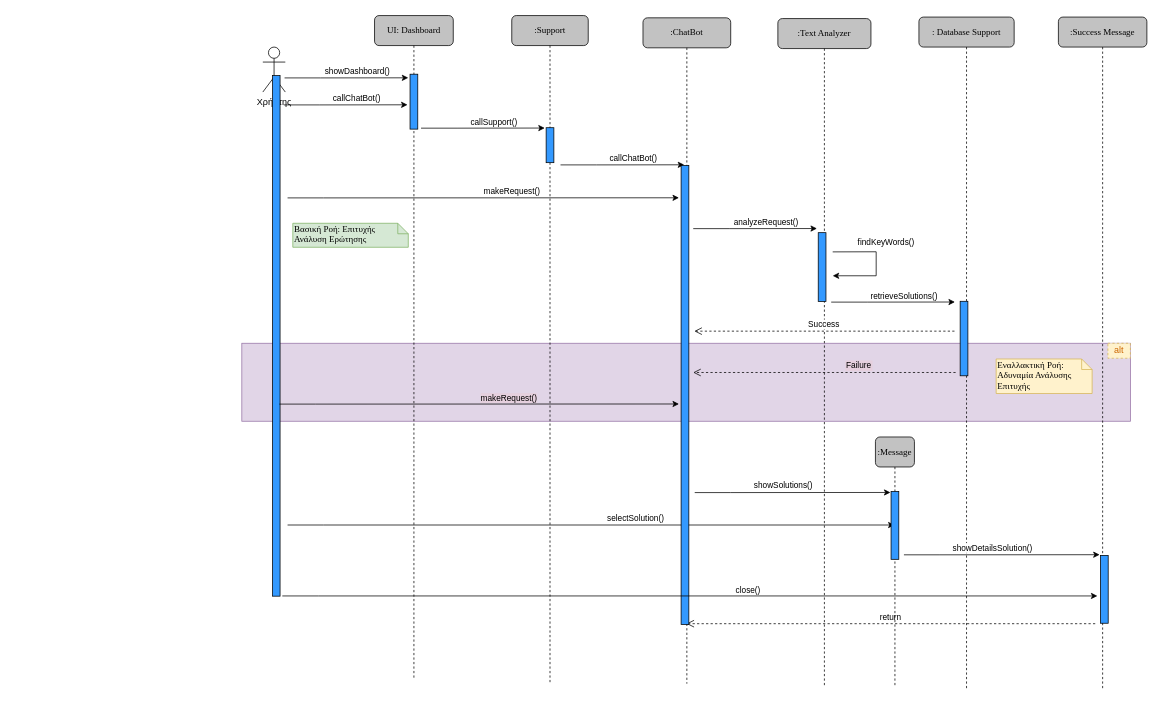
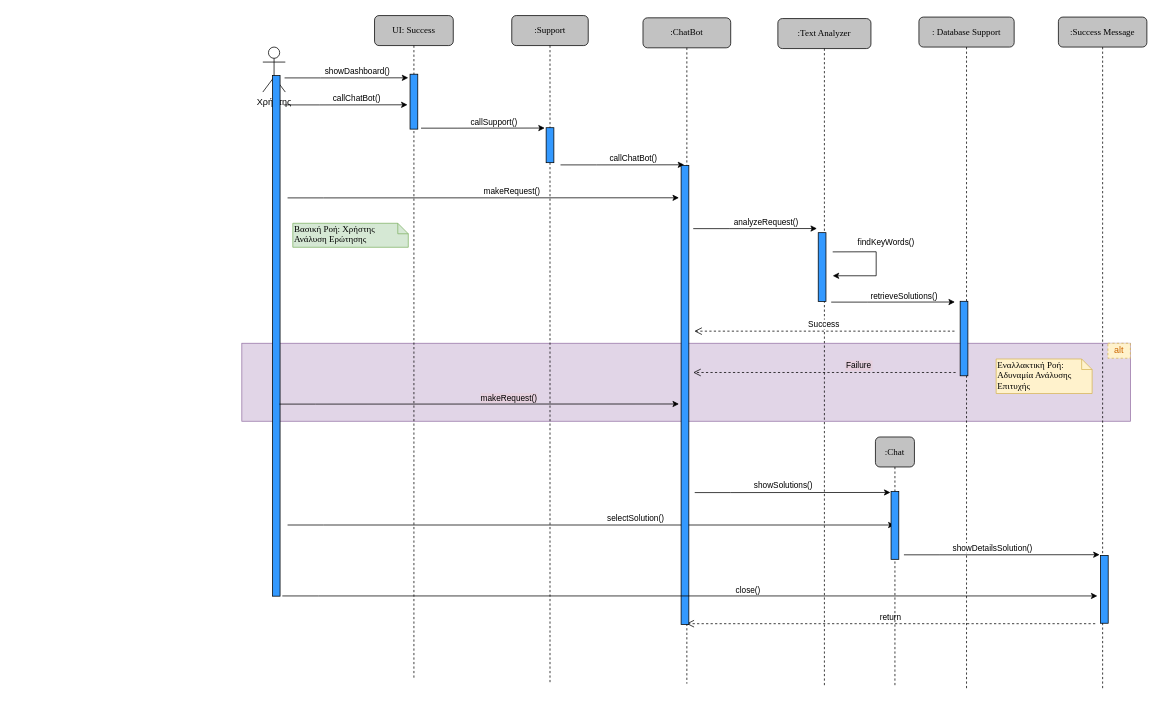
node "UI: Dashboard": label "UI: Dashboard" -> "UI: Success"
node "Βασική Ροή: Επιτυχής Ανάλυση Ερώτησης": label "Βασική Ροή: Επιτυχής Ανάλυση Ερώτησης" -> "Βασική Ροή: Χρήστης Ανάλυση Ερώτησης"
node ":Message": label ":Message" -> ":Chat"
